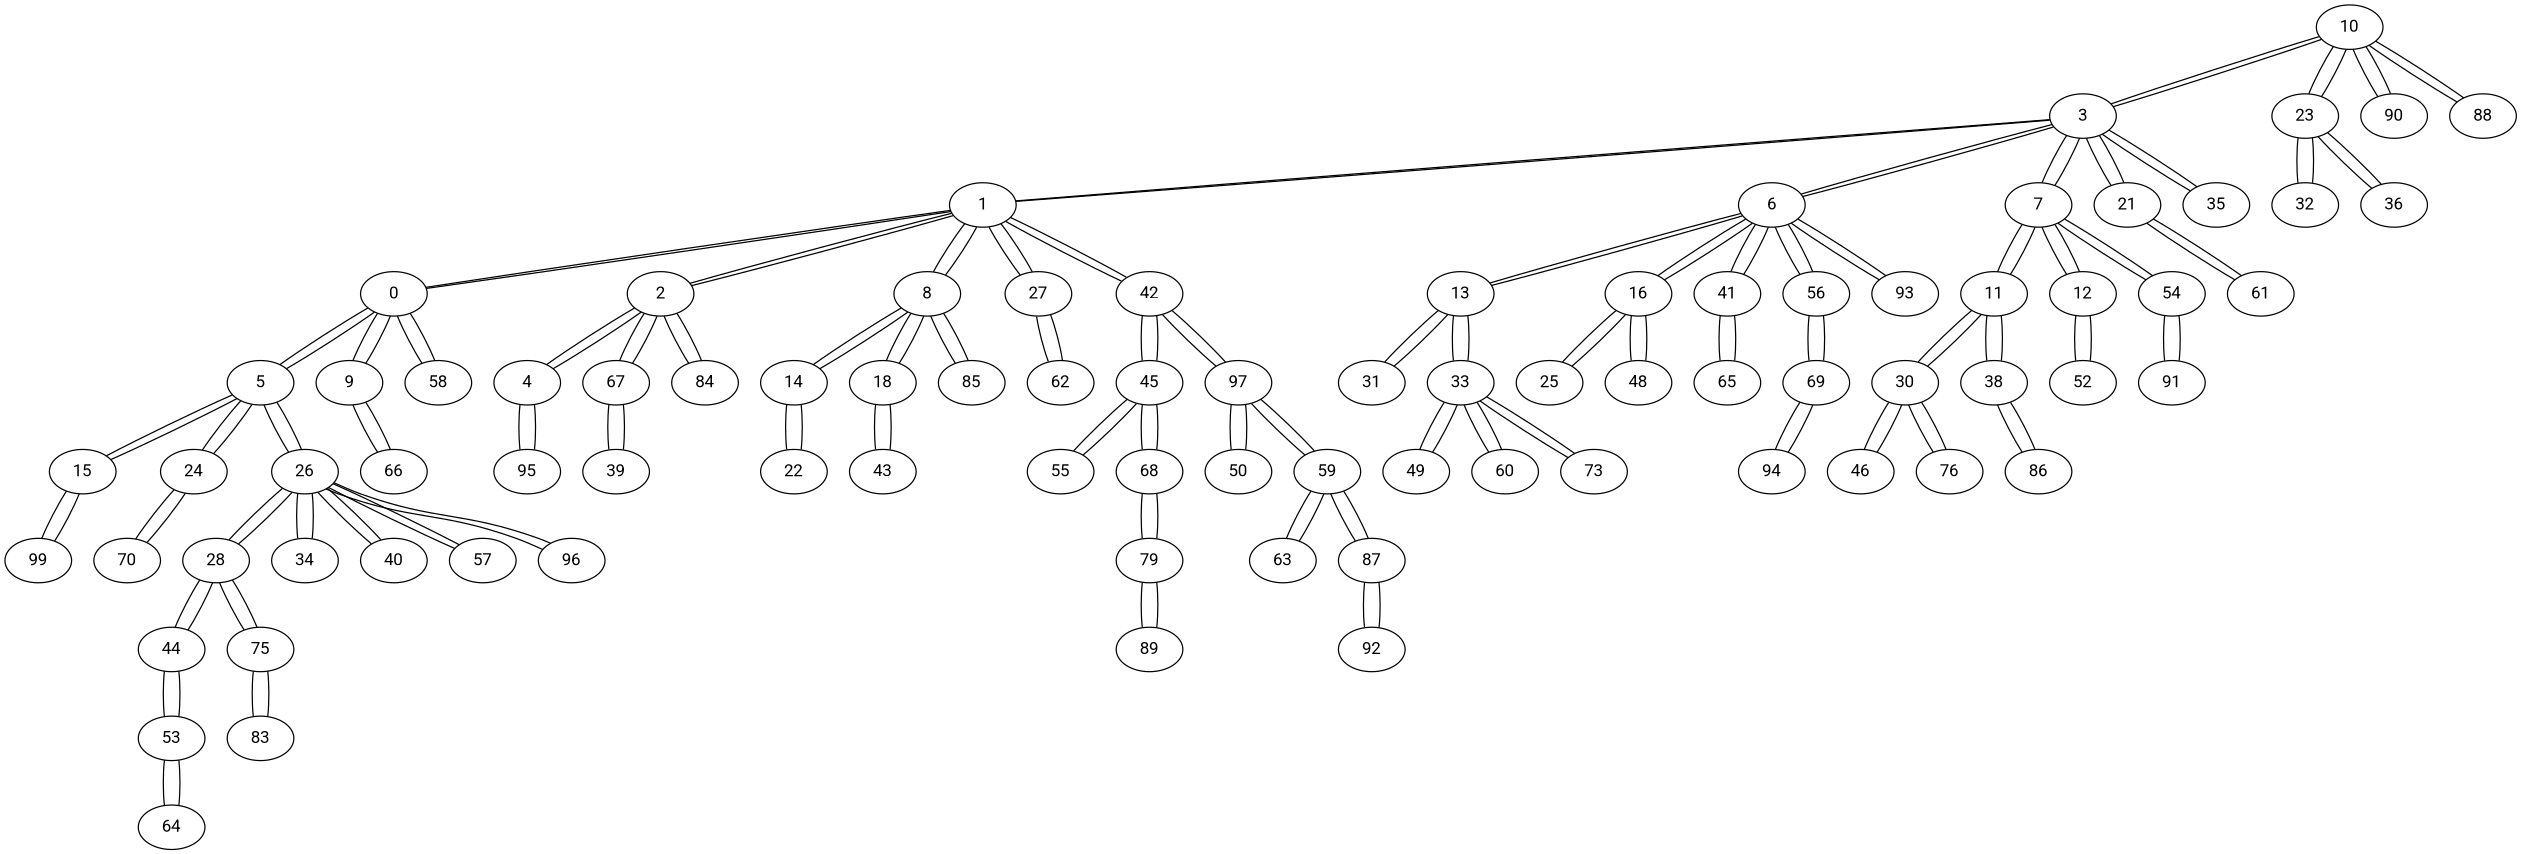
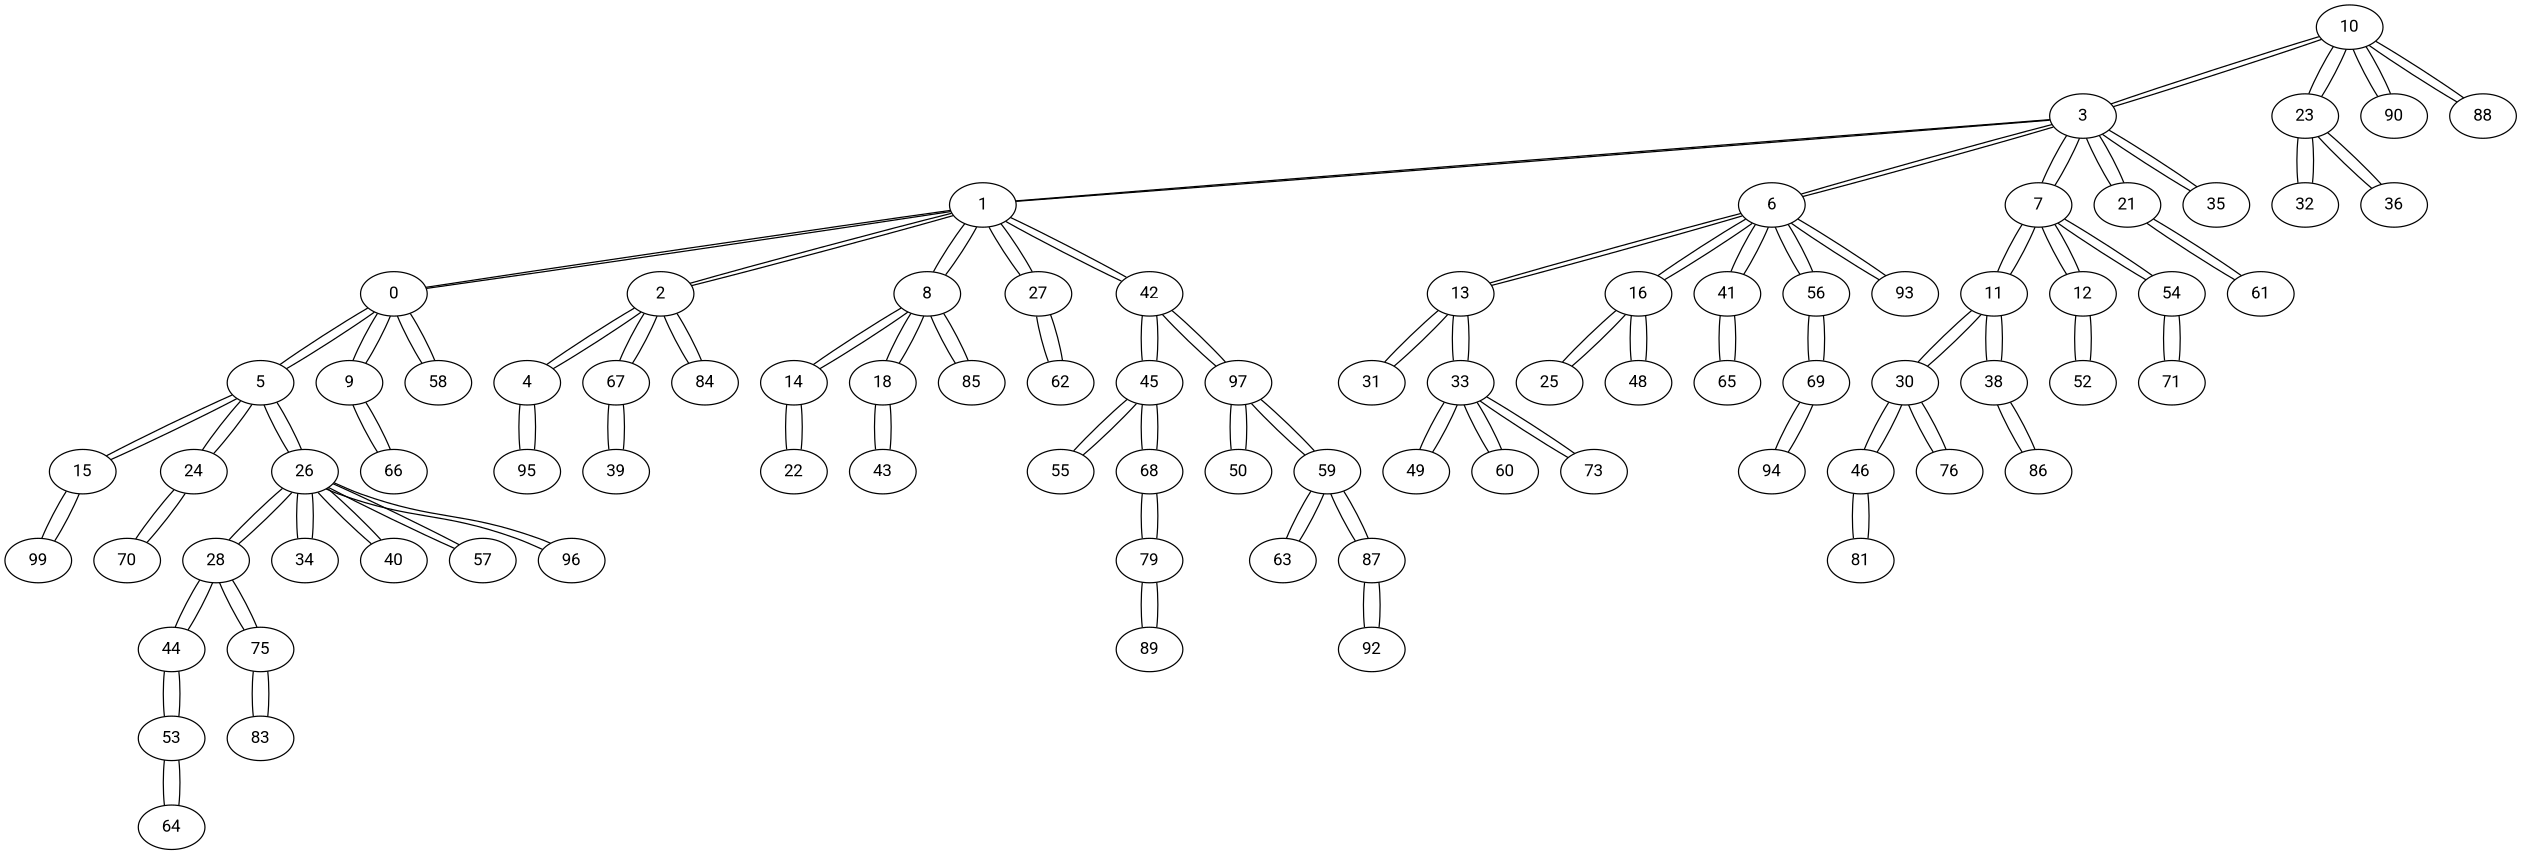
node "91": label "91" -> "71"
node "81": added
